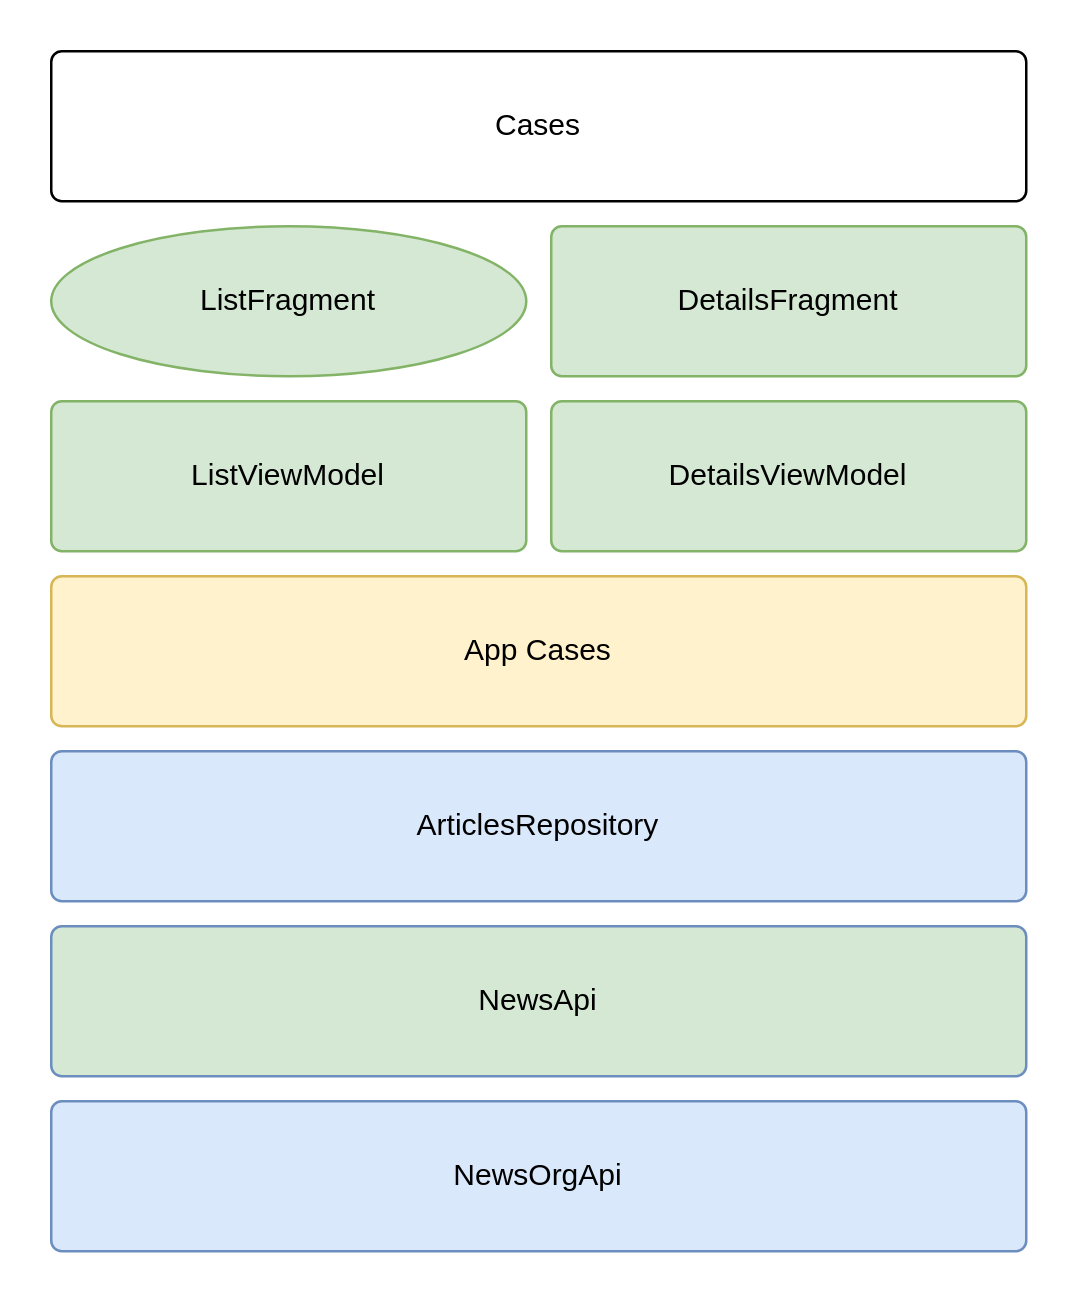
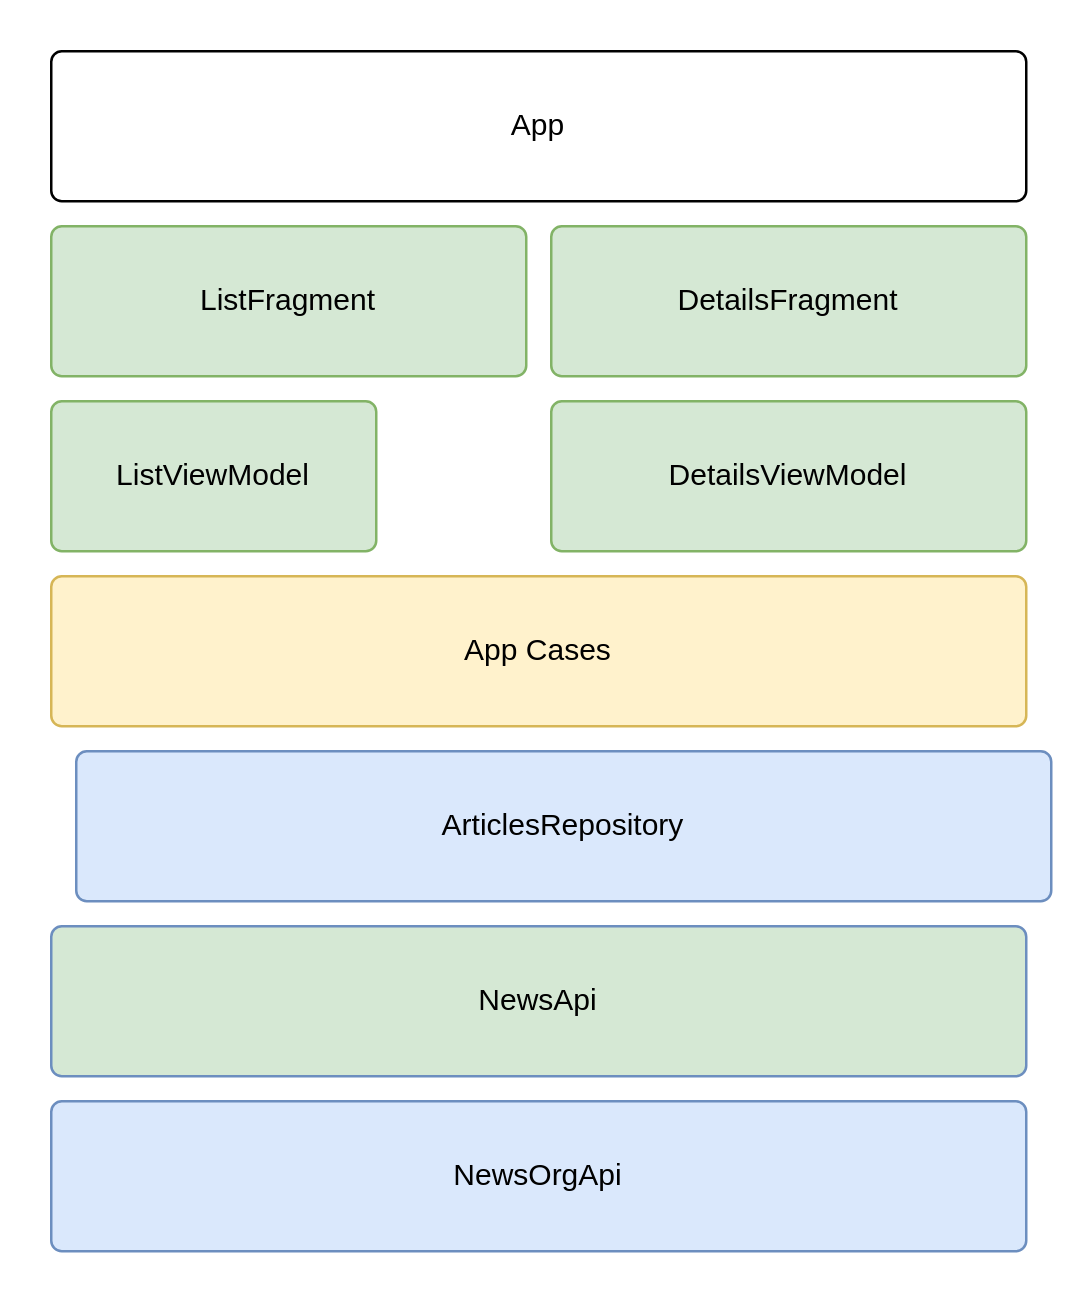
node "Cases": label "Cases" -> "App"
node "ListFragment": shape ellipse -> rounded rectangle
node "ListViewModel": size 475x150 -> 325x150
node "ArticlesRepository": moved (539, 826) -> (564, 826)
